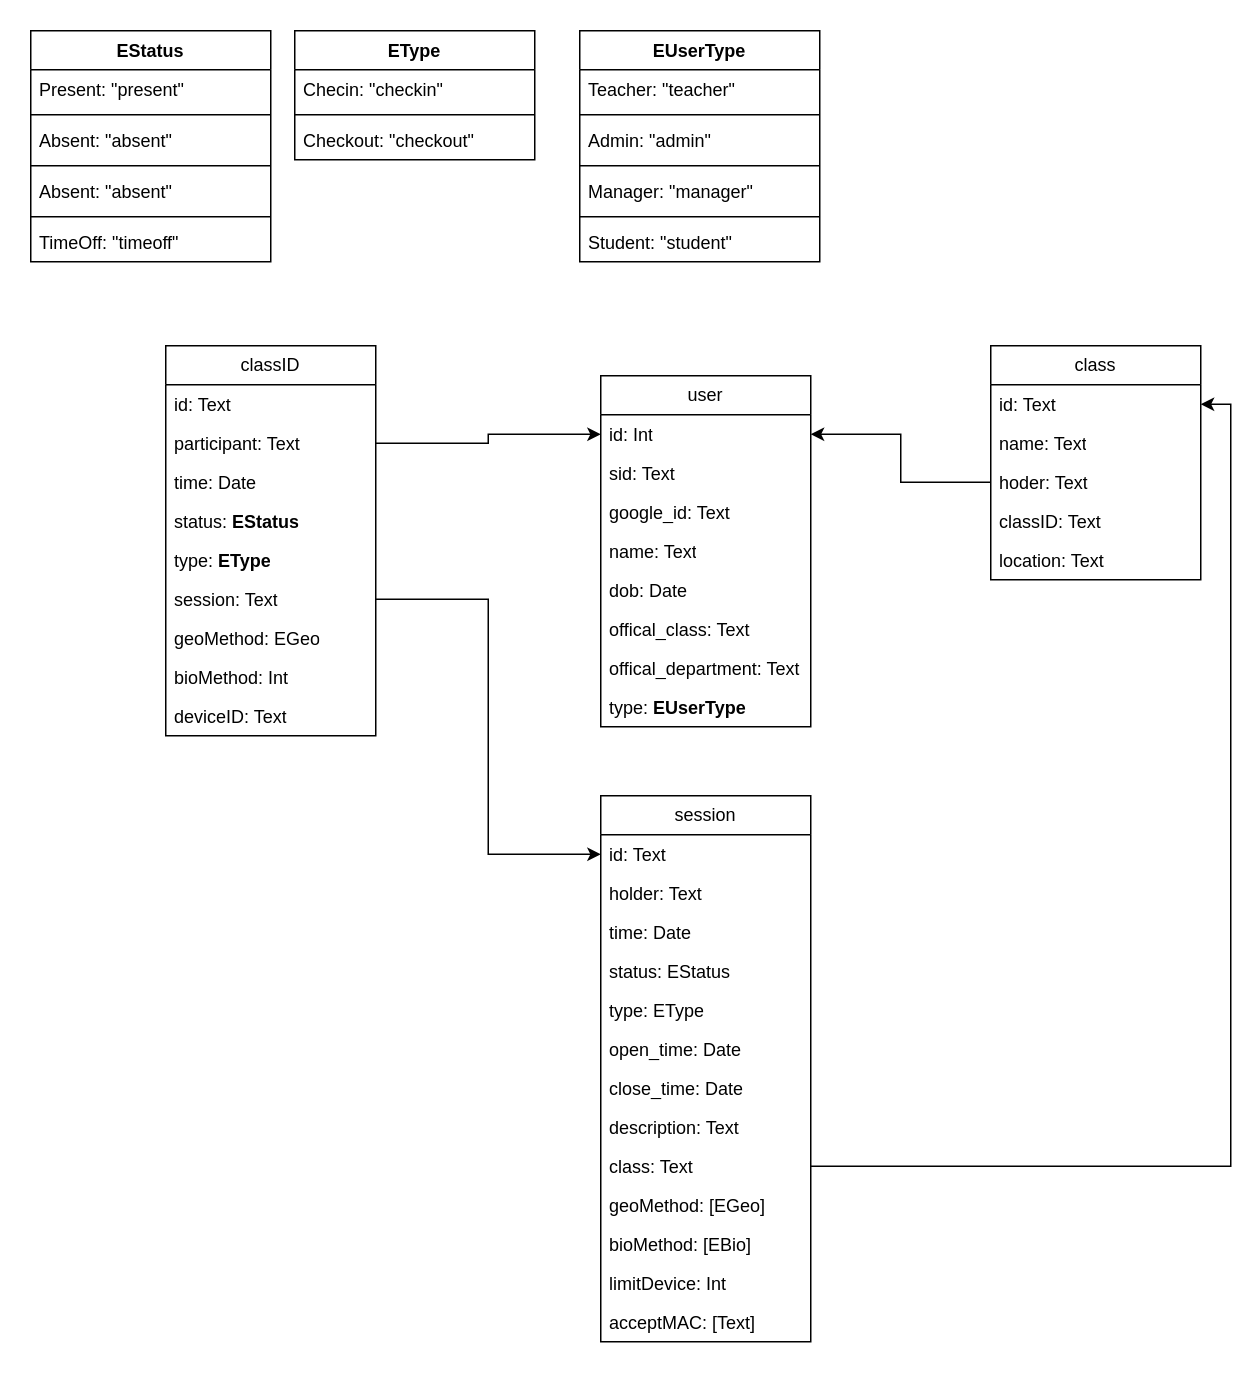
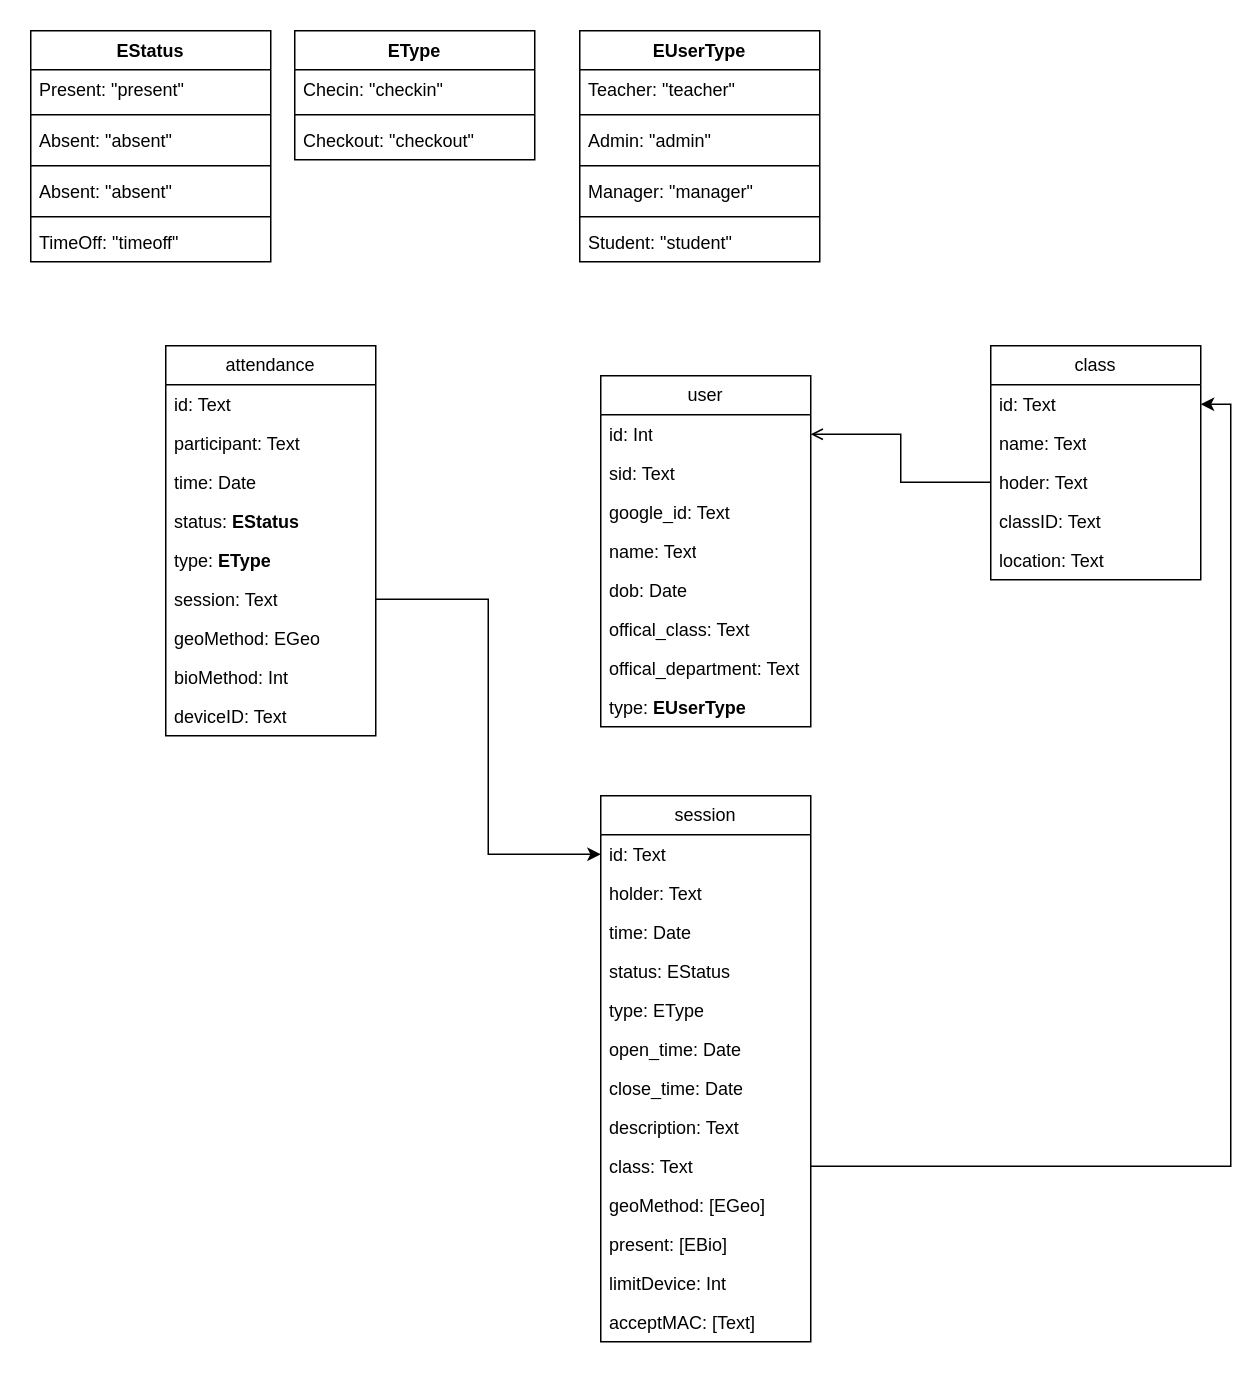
node "classID": label "classID" -> "attendance"
edge "hoder: Text" -> "id: Int": arrowhead classic -> open
edge "participant: Text" -> "id: Int": removed
node "bioMethod: [EBio]": label "bioMethod: [EBio]" -> "present: [EBio]"
